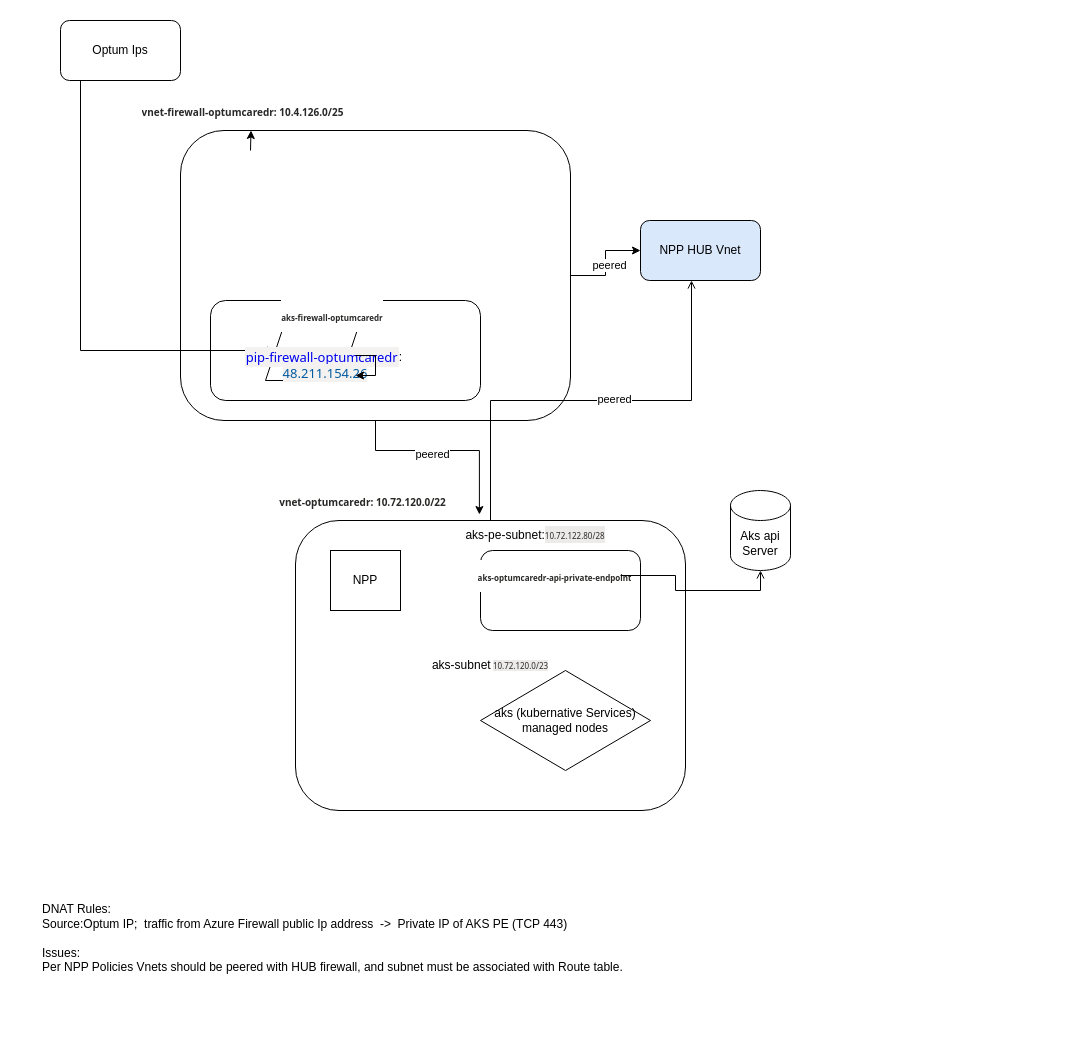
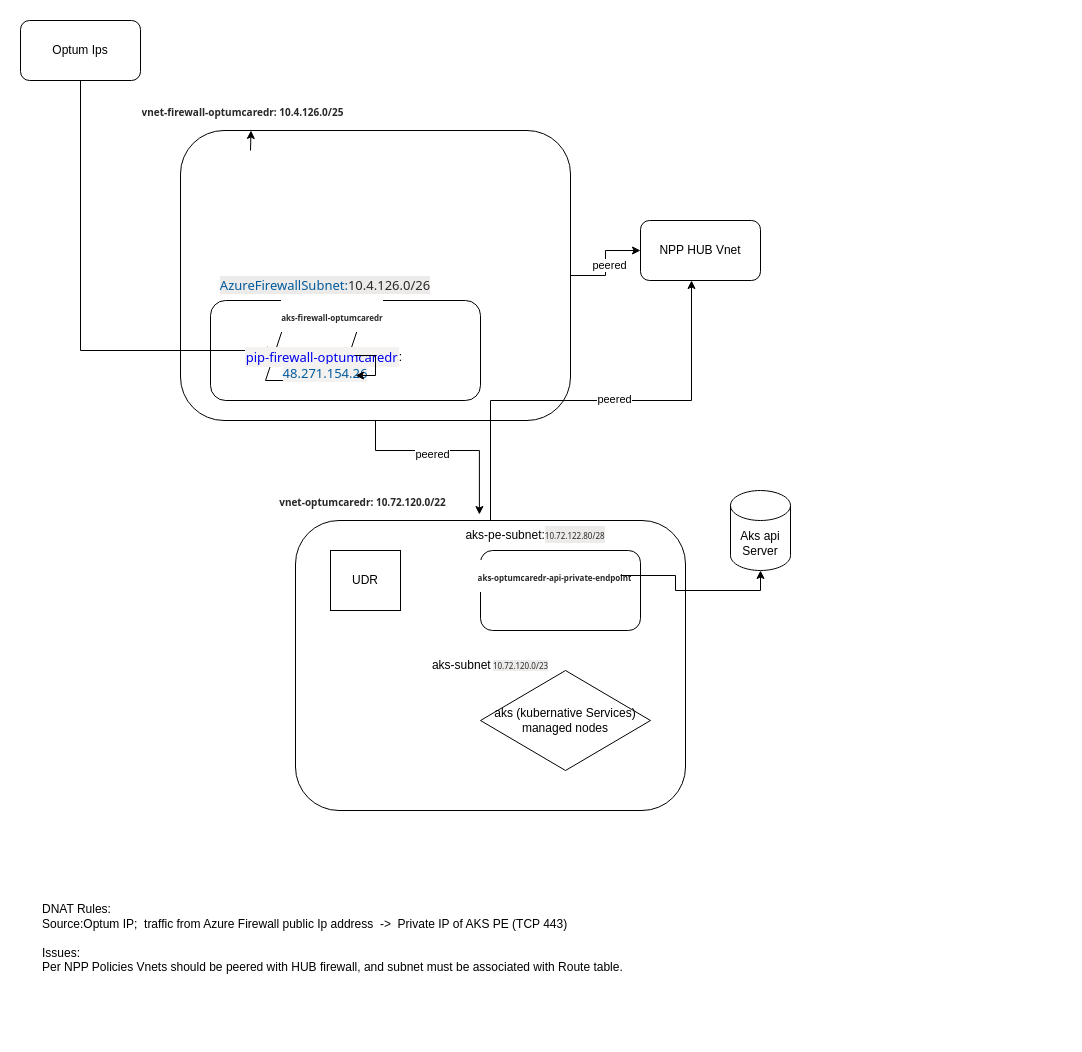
node "Optum Ips": moved (121, 51) -> (81, 51)
node "NPP HUB Vnet": fillcolor #dae8fc -> #ffffff
node "AzureFirewallSubnet:10.4.126.0/26": added
edge "aks-subnet 10.72.120.0/23" -> "NPP HUB Vnet": arrowhead open -> classic
node "pip-firewall-optumcaredr: 48.211.154.26": label "pip-firewall-optumcaredr: 48.211.154.26" -> "pip-firewall-optumcaredr: 48.271.154.26"
edge "aks-optumcaredr-api-private-endpoint" -> "Aks api Server": arrowhead open -> classic
node "NPP": label "NPP" -> "UDR"
